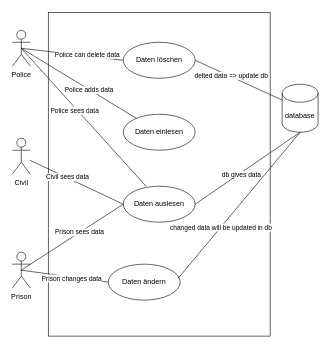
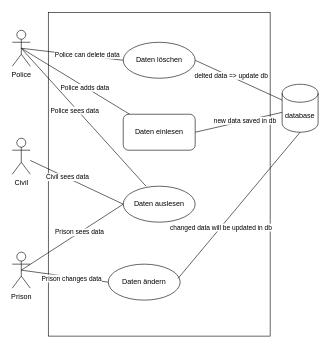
edge "database" -- "Daten einlesen": added, label "new data saved in db"
node "Daten einlesen": shape ellipse -> rounded rectangle
edge "database" -- "Daten auslesen": removed, label "db gives data"
